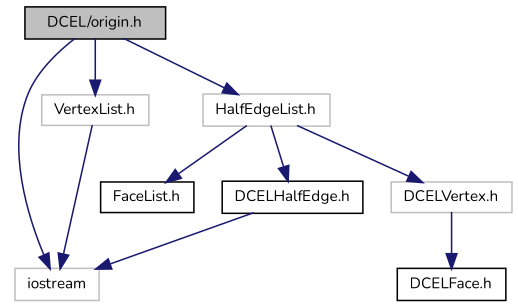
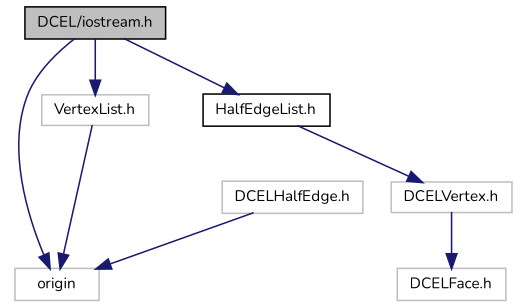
node "DCEL/origin.h": label "DCEL/origin.h" -> "DCEL/iostream.h"
node "HalfEdgeList.h": color grey75 -> black
edge "HalfEdgeList.h" -> "DCELHalfEdge.h": removed
node "FaceList.h": removed
node "DCELHalfEdge.h": color black -> grey75
node "iostream": label "iostream" -> "origin"
node "DCELFace.h": color black -> grey75
